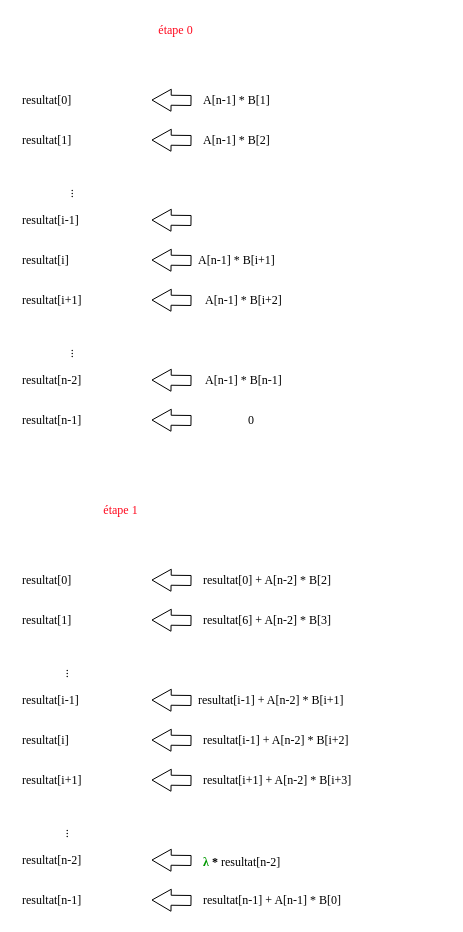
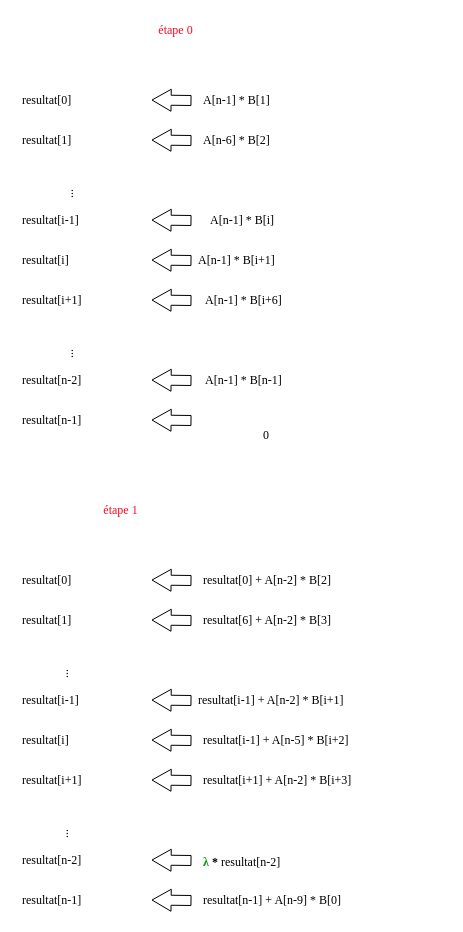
node "A[n-1] * B[2]": label "A[n-1] * B[2]" -> "A[n-6] * B[2]"
node "A[n-1] * B[i]": added
node "A[n-1] * B[i+2]": label "A[n-1] * B[i+2]" -> "A[n-1] * B[i+6]"
node "0": moved (257, 421) -> (272, 436)
node "resultat[i-1] + A[n-2] * B[i+2]": label "resultat[i-1] + A[n-2] * B[i+2]" -> "resultat[i-1] + A[n-5] * B[i+2]"
node "resultat[n-1] + A[n-1] * B[0]": label "resultat[n-1] + A[n-1] * B[0]" -> "resultat[n-1] + A[n-9] * B[0]"
